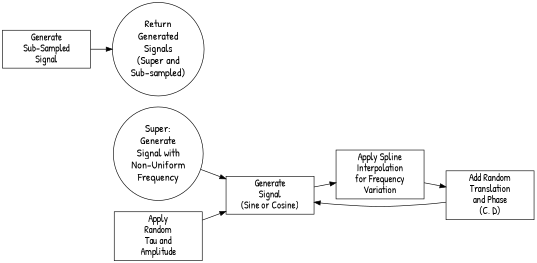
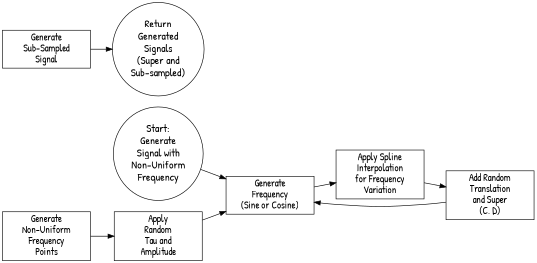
node "Super: Generate Signal with Non-Uniform Frequency": label "Super: Generate Signal with Non-Uniform Frequency" -> "Start: Generate Signal with Non-Uniform Frequency"
node "Generate Signal (Sine or Cosine)": label "Generate Signal (Sine or Cosine)" -> "Generate Frequency (Sine or Cosine)"
node "Add Random Translation and Phase (C, D)": label "Add Random Translation and Phase (C, D)" -> "Add Random Translation and Super (C, D)"
node "Generate Non-Uniform Frequency Points": added
